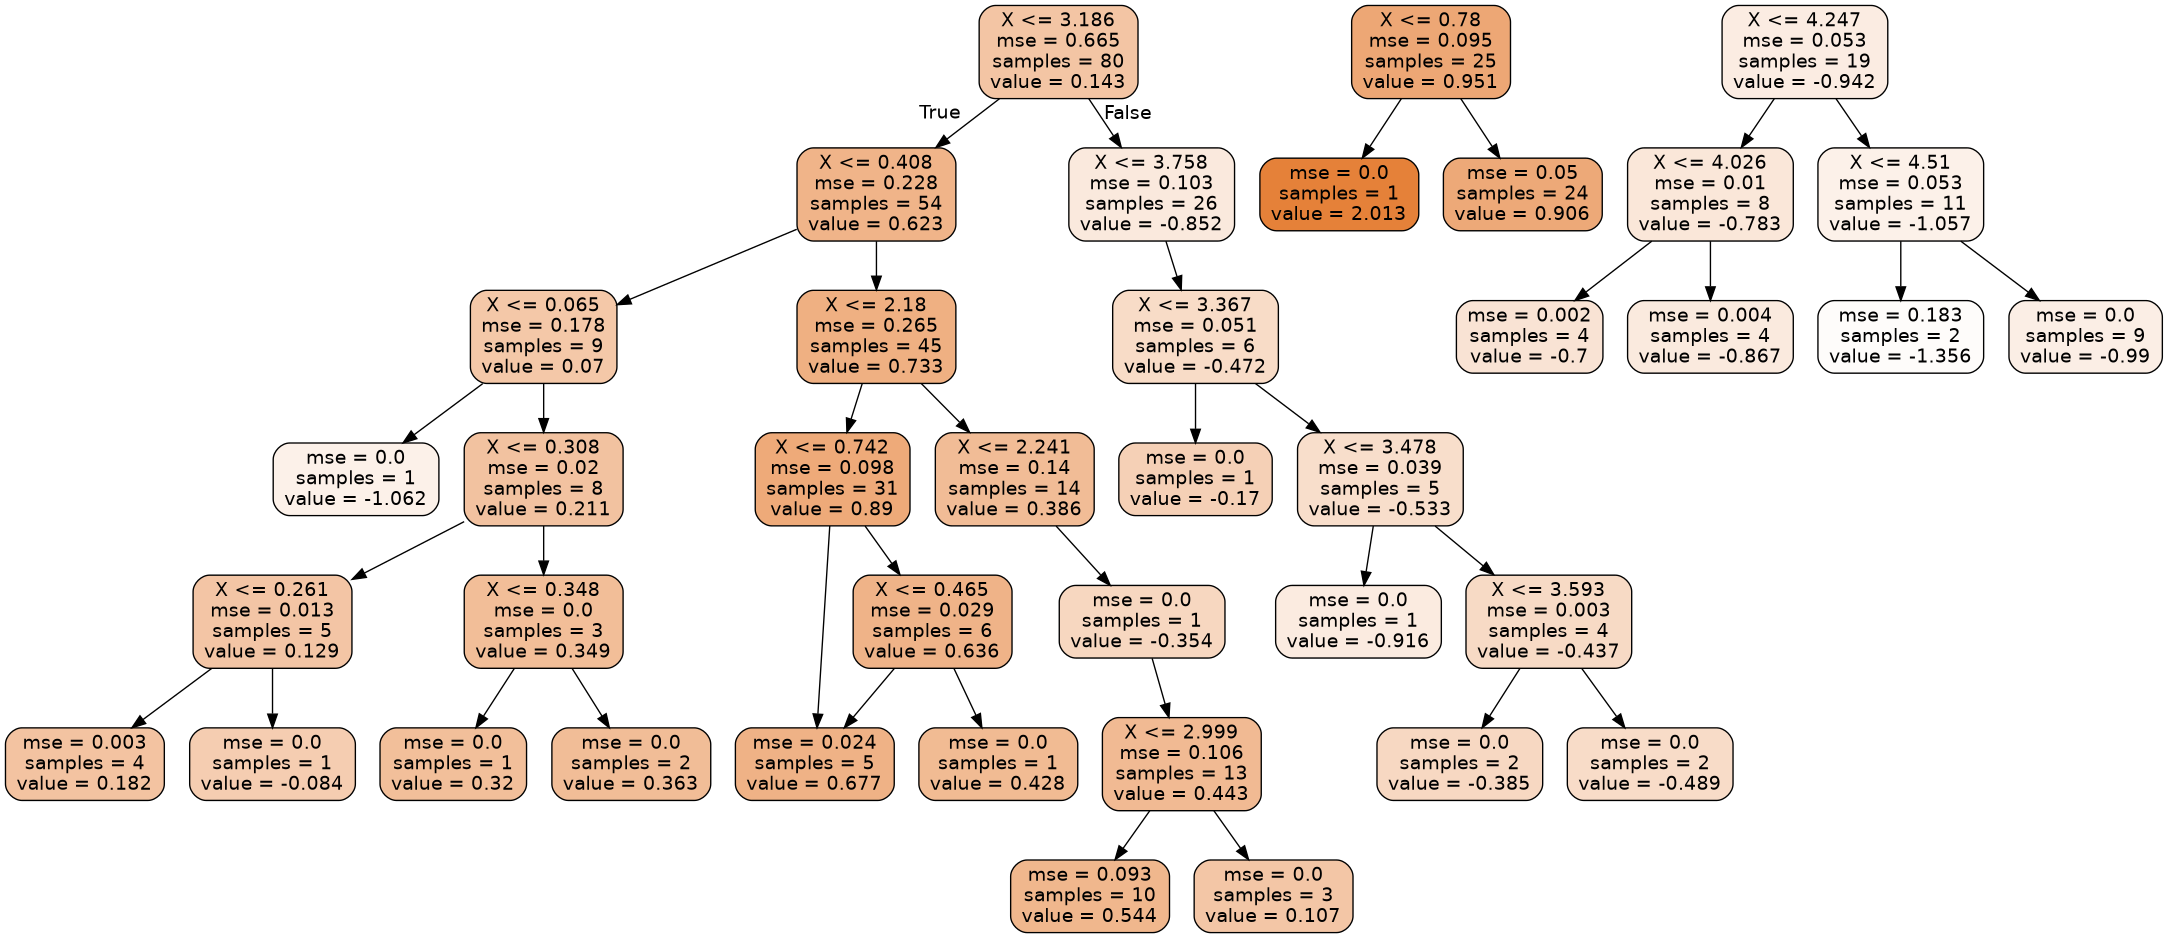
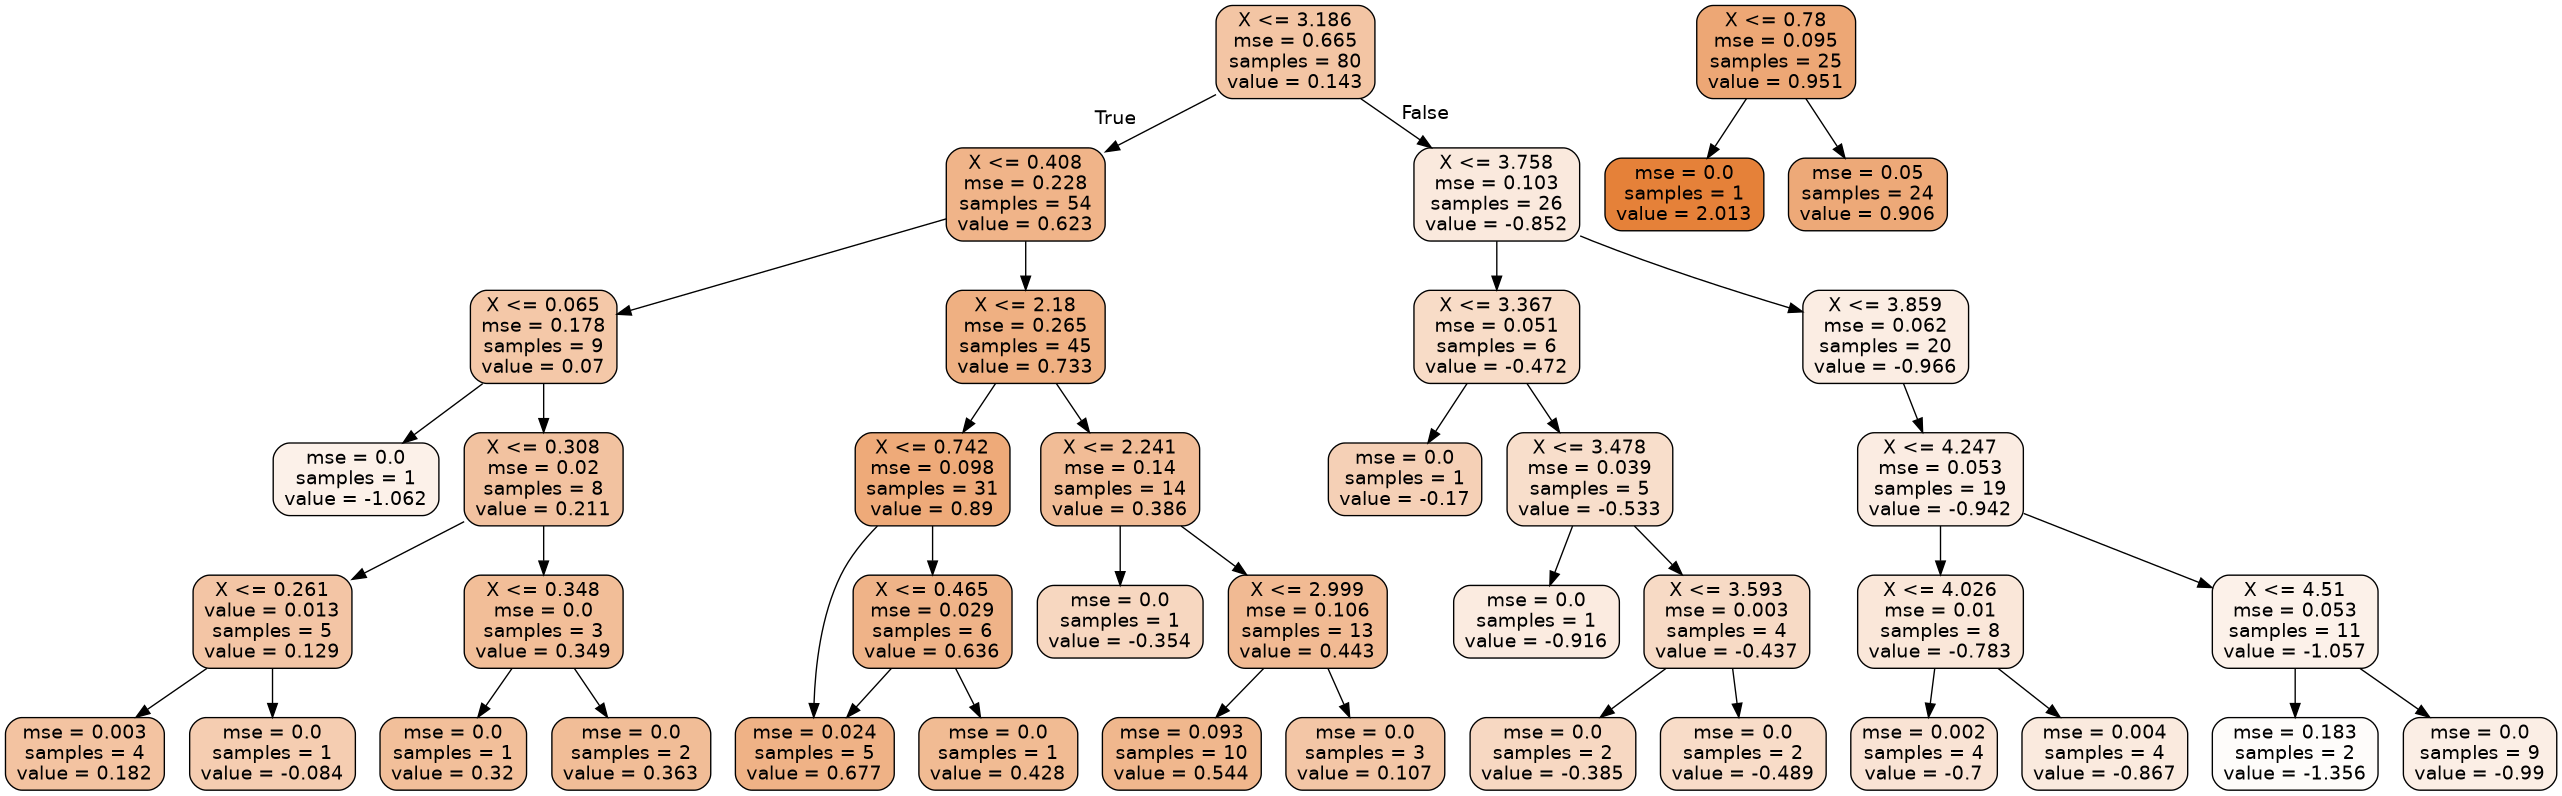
node "X <= 3.859 mse = 0.062 samples = 20 value = -0.966": added
node "X <= 0.261 mse = 0.013 samples = 5 value = 0.129": label "X <= 0.261 mse = 0.013 samples = 5 value = 0.129" -> "X <= 0.261 value = 0.013 samples = 5 value = 0.129"
edge "mse = 0.0 samples = 1 value = -0.354" -> "X <= 2.999 mse = 0.106 samples = 13 value = 0.443": now "X <= 2.241 mse = 0.14 samples = 14 value = 0.386" -> "X <= 2.999 mse = 0.106 samples = 13 value = 0.443"
